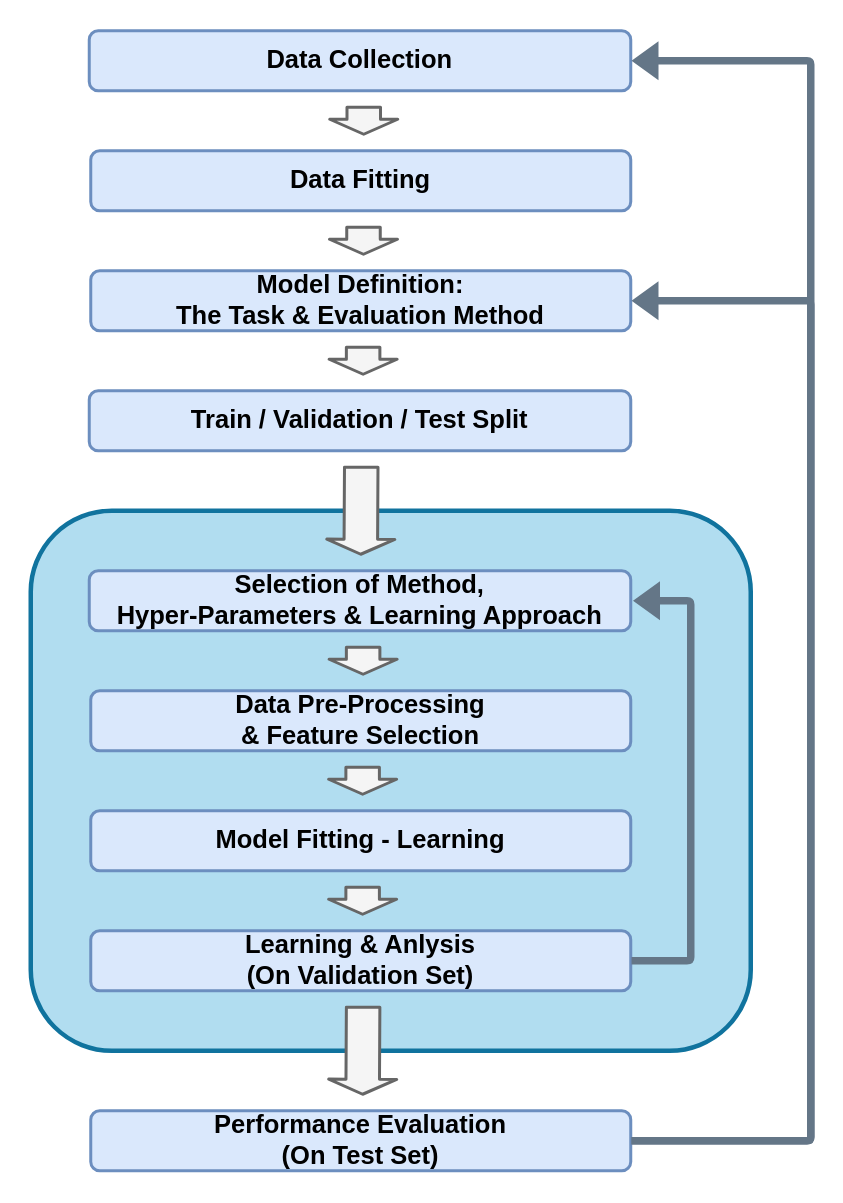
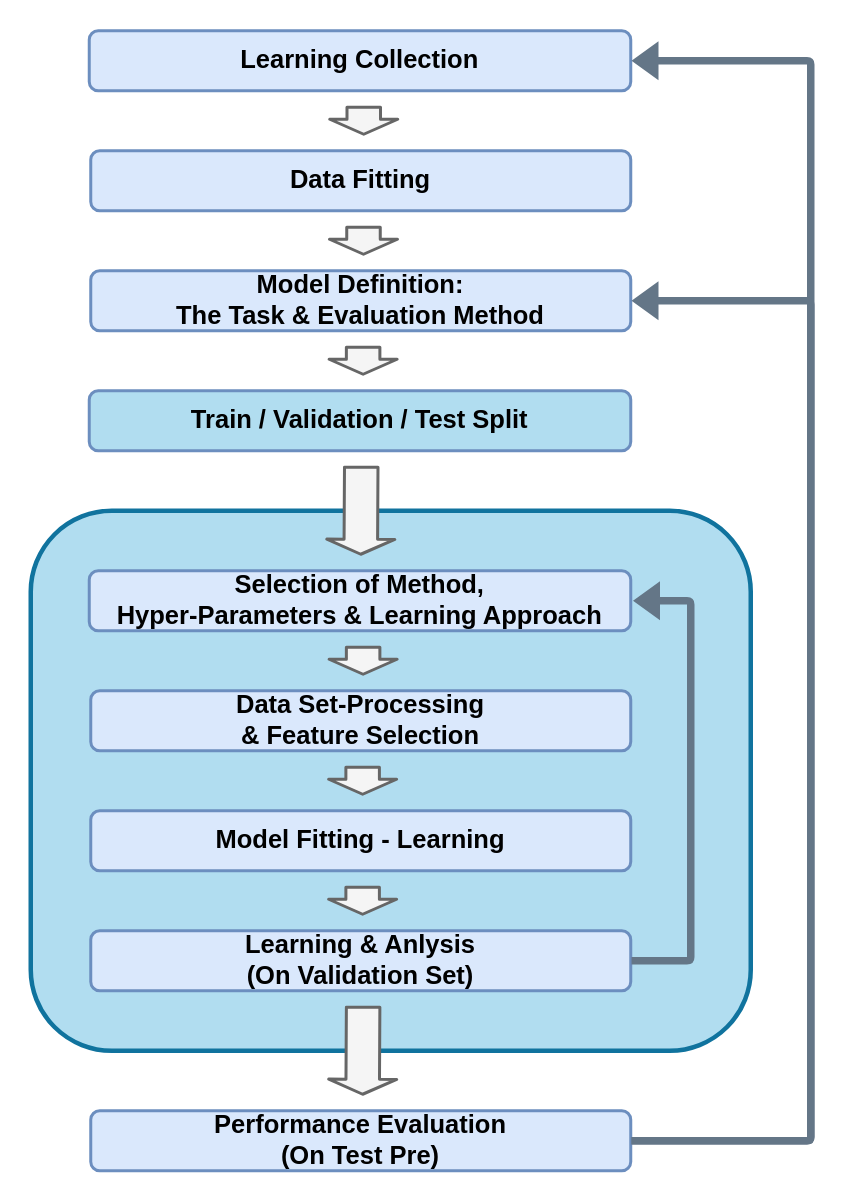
node "Data Collection": label "Data Collection" -> "Learning Collection"
node "Train / Validation / Test Split": fillcolor #dae8fc -> #b1ddf0
node "Data Pre-Processing& Feature Selection": label "Data Pre-Processing& Feature Selection" -> "Data Set-Processing& Feature Selection"
node "Performance Evaluation(On Test Set)": label "Performance Evaluation(On Test Set)" -> "Performance Evaluation(On Test Pre)"
